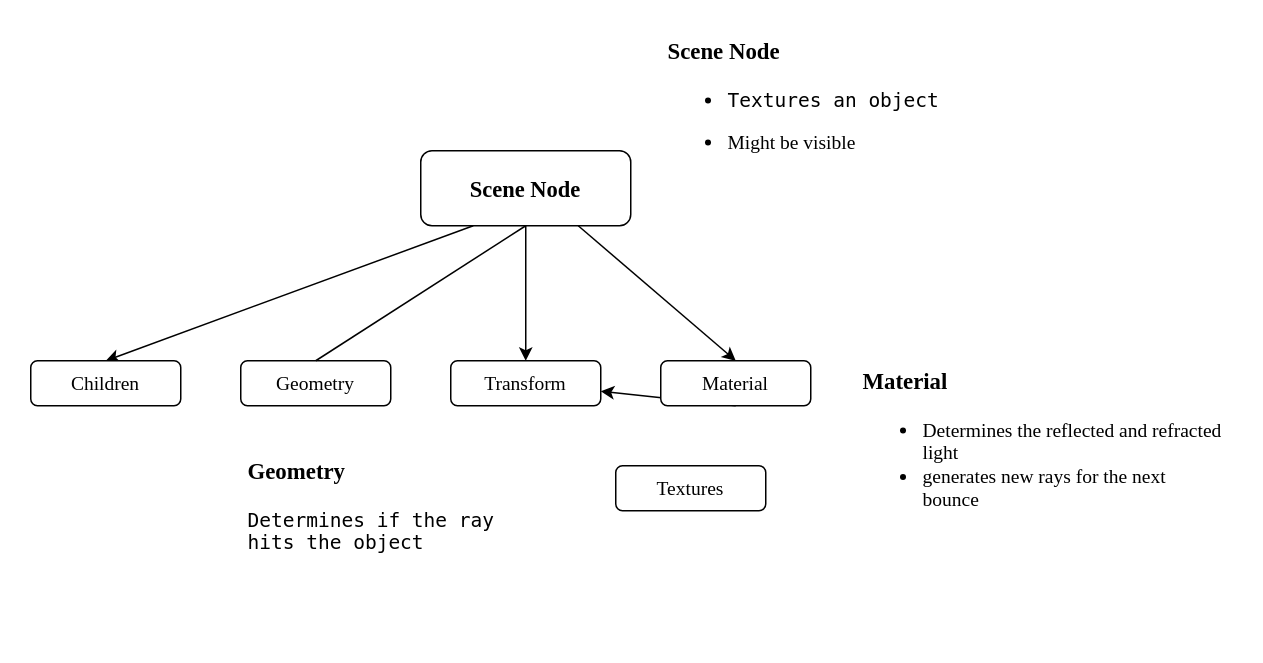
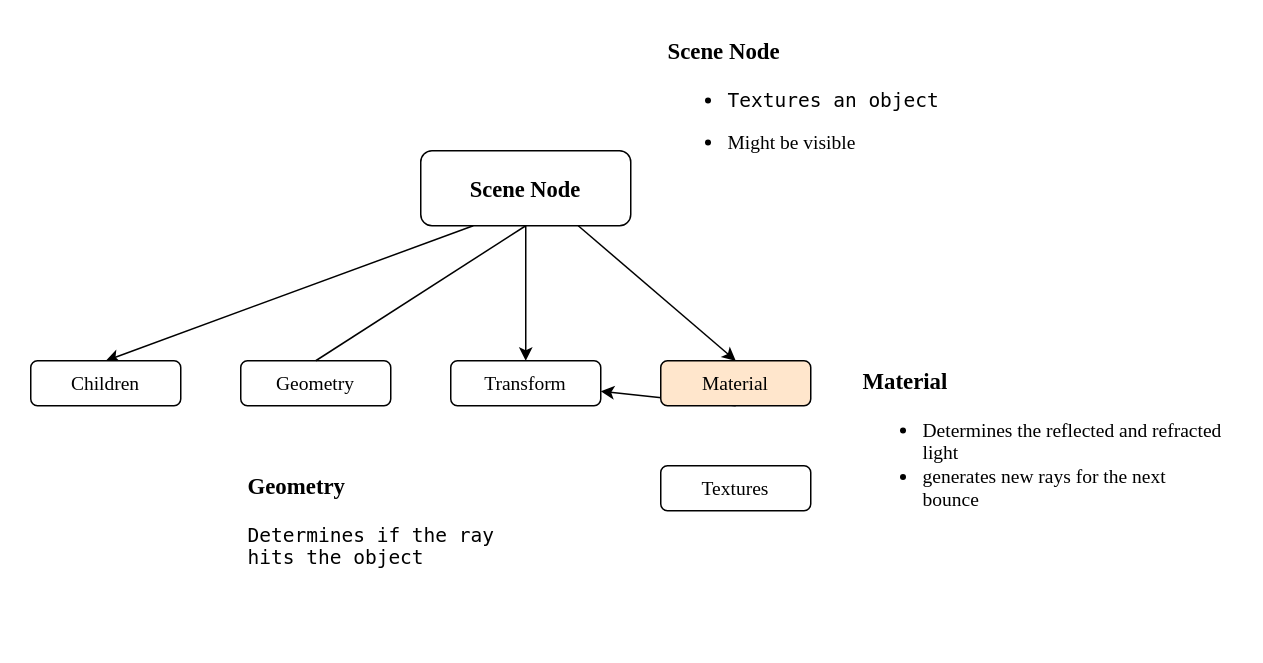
node "Material": fillcolor #ffffff -> #ffe6cc
node "Textures": moved (691, 488) -> (736, 488)
node "Geometry Determines if the ray hits the object": moved (413, 541) -> (413, 556)
